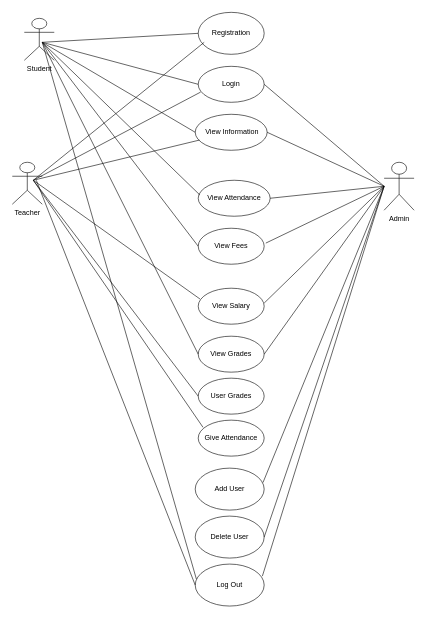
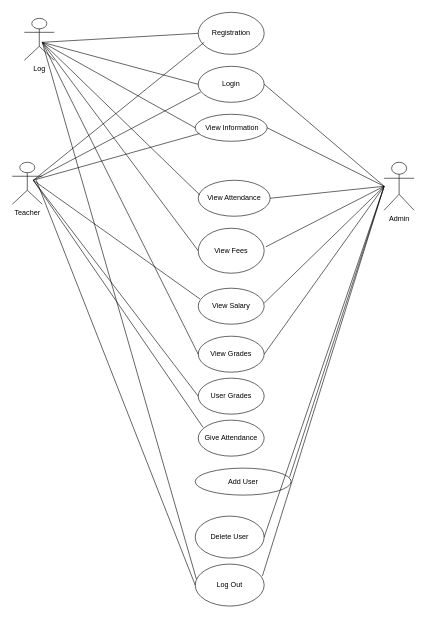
node "Student": label "Student" -> "Log"
node "View Information": size 72x36 -> 72x27
node "View Fees": size 66x36 -> 66x45
node "Add User": size 69x42 -> 96x27
